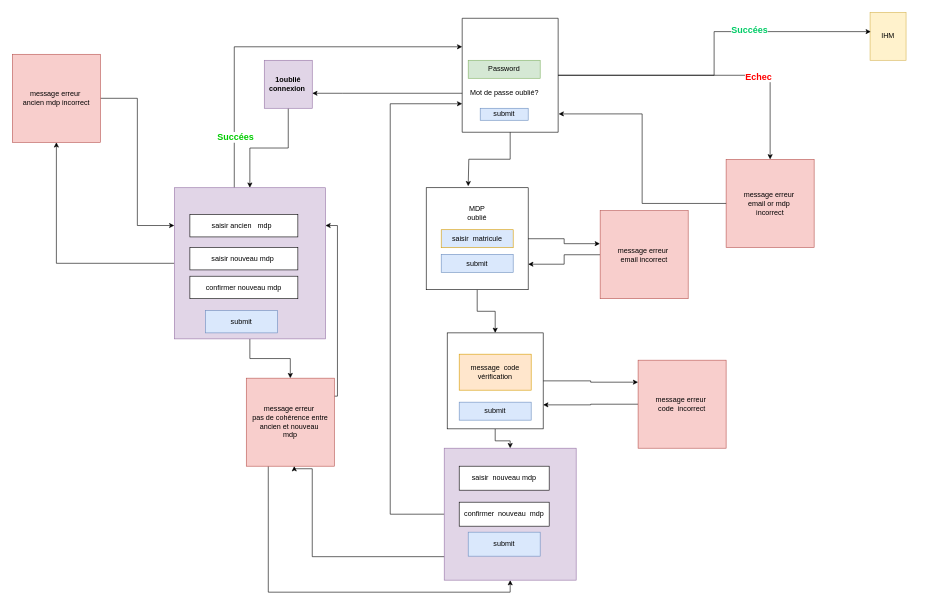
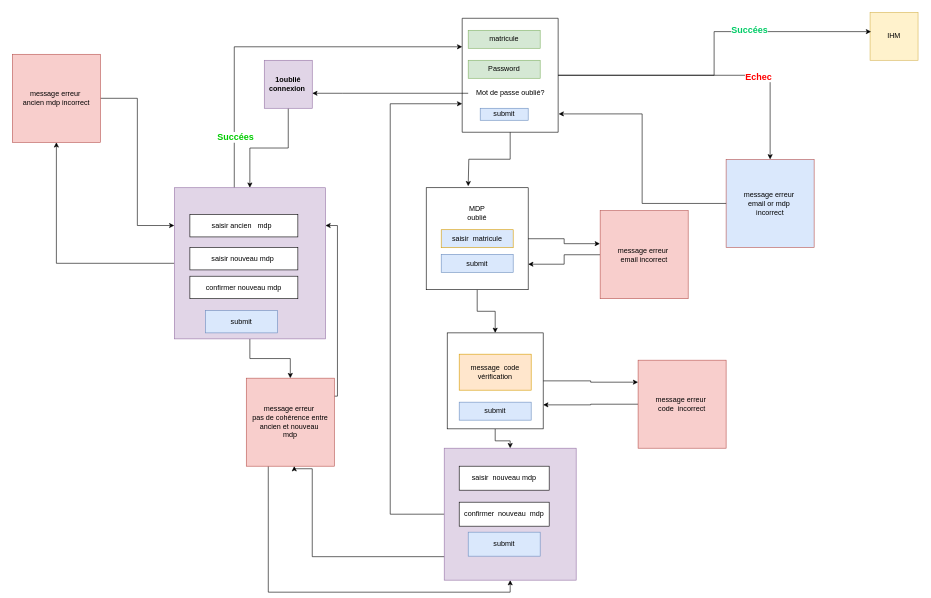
node "IHM": size 36x48 -> 48x48
node "matricule": added
node "Mot de passe oublié?": moved (504, 93) -> (510, 93)
node "message erreur email or mdp incorrect": fillcolor #f8cecc -> #dae8fc
